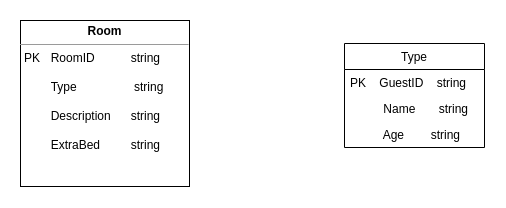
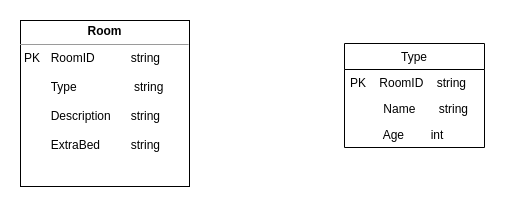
node "PK GuestID string": label "PK GuestID string" -> "PK RoomID string"
node "Age string": label "Age string" -> "Age int"
